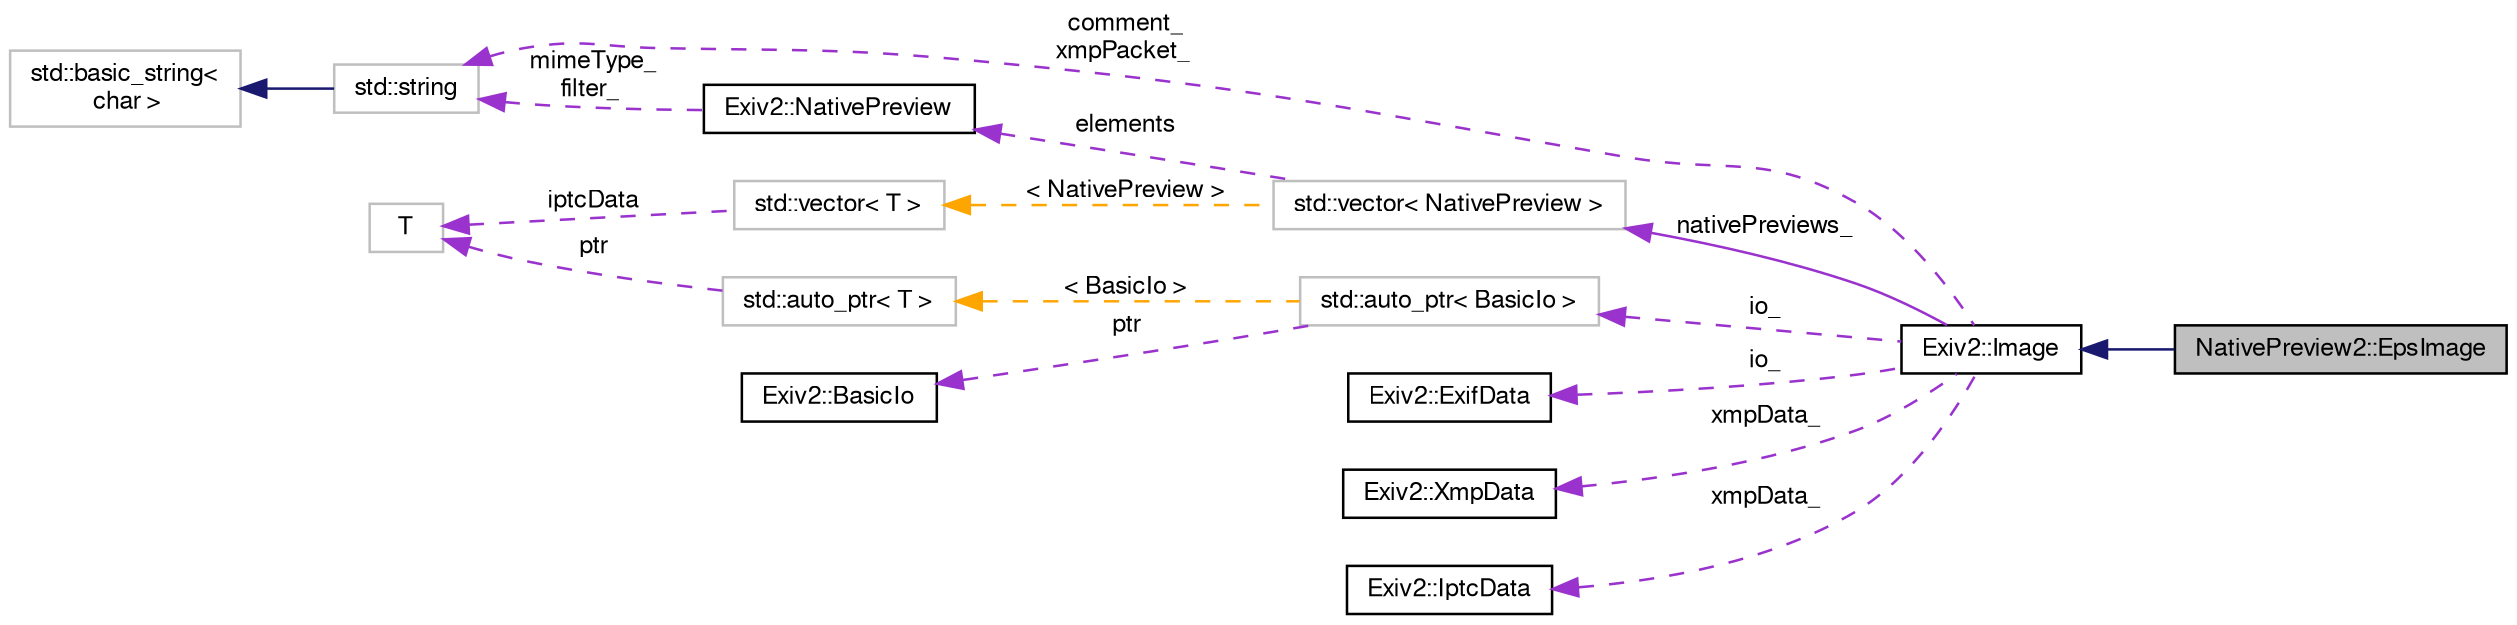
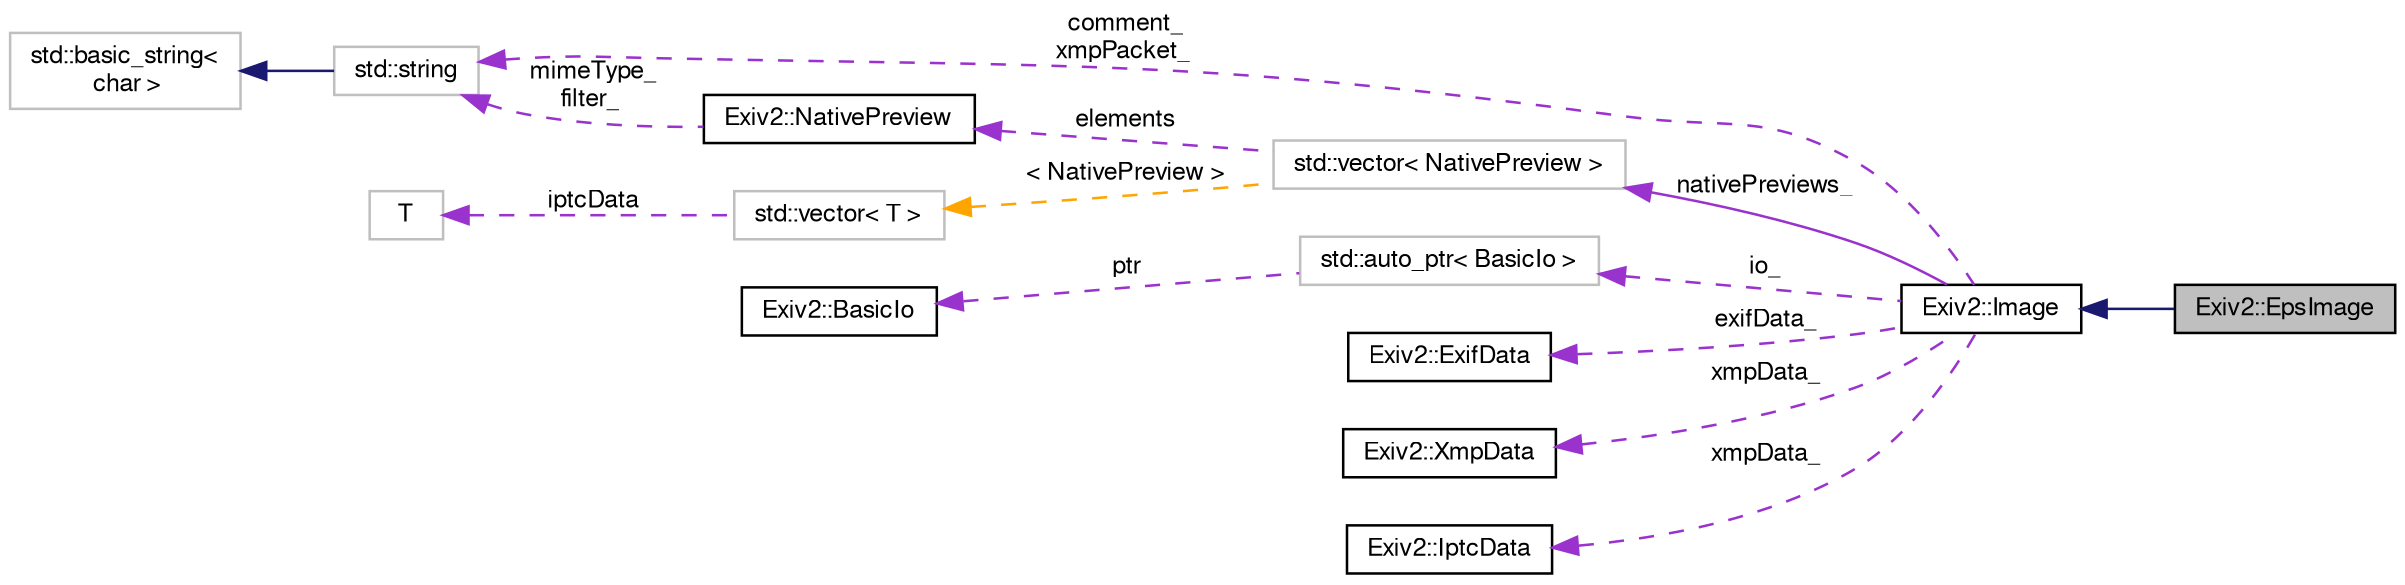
node "std::auto_ptr< T >": removed
node "NativePreview2::EpsImage": label "NativePreview2::EpsImage" -> "Exiv2::EpsImage"
edge "Exiv2::Image" -> "Exiv2::ExifData": label " io_" -> " exifData_"
